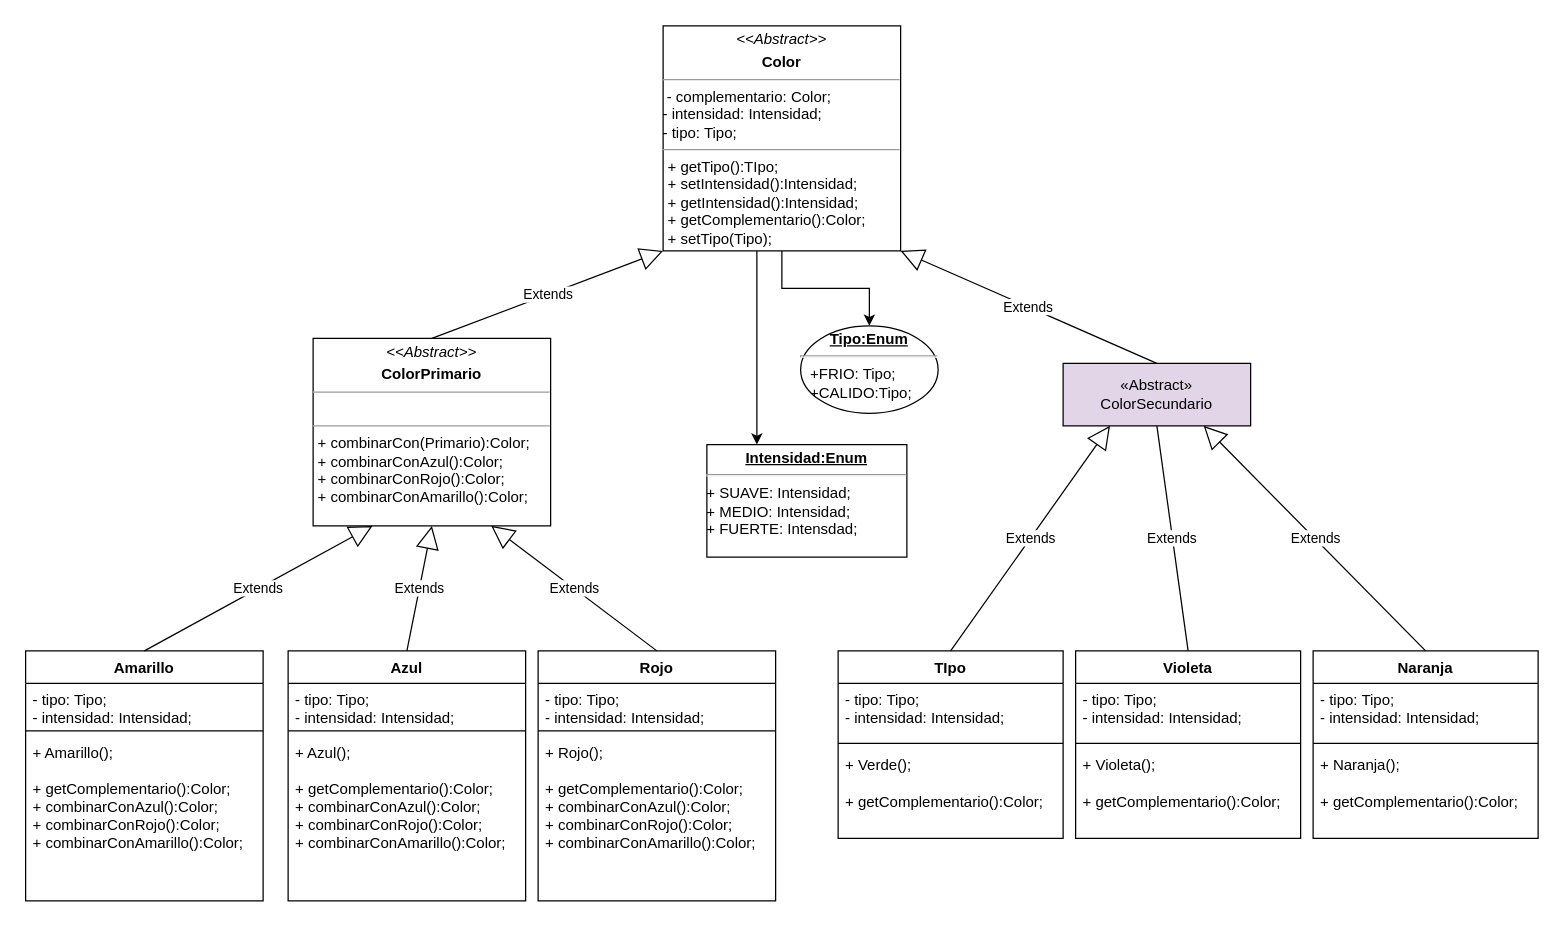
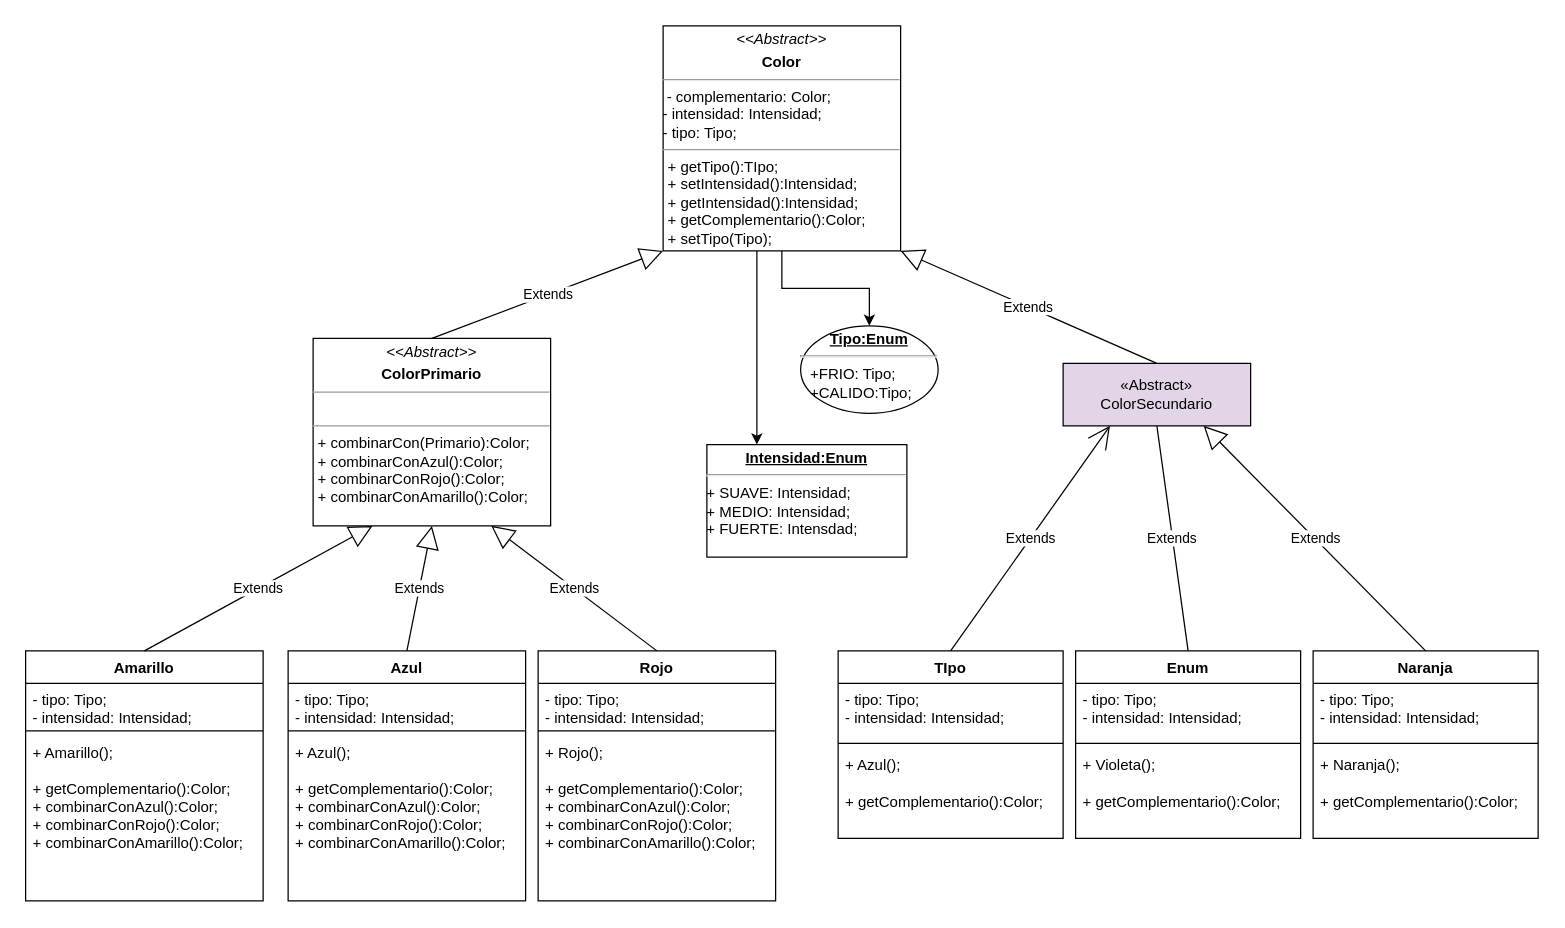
edge "TIpo" -> "«Abstract» ColorSecundario": arrowhead block -> open
node "Violeta": label "Violeta" -> "Enum"
node "+ Verde(); + getComplementario():Color;": label "+ Verde(); + getComplementario():Color;" -> "+ Azul(); + getComplementario():Color;"
